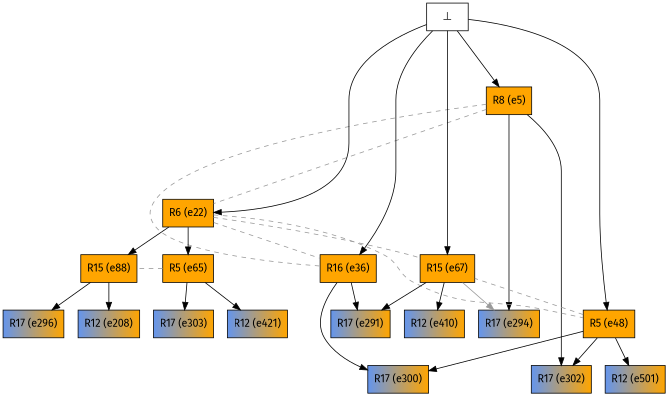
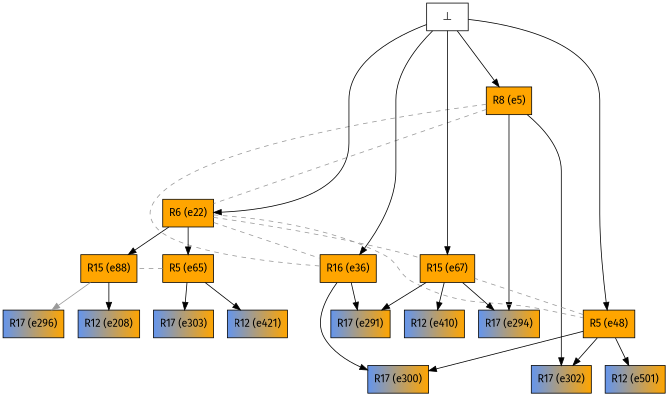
edge "R15 (e88)" -> "R17 (e296)": color black -> gray60
edge "R15 (e67)" -> "R17 (e294)": color gray60 -> black
